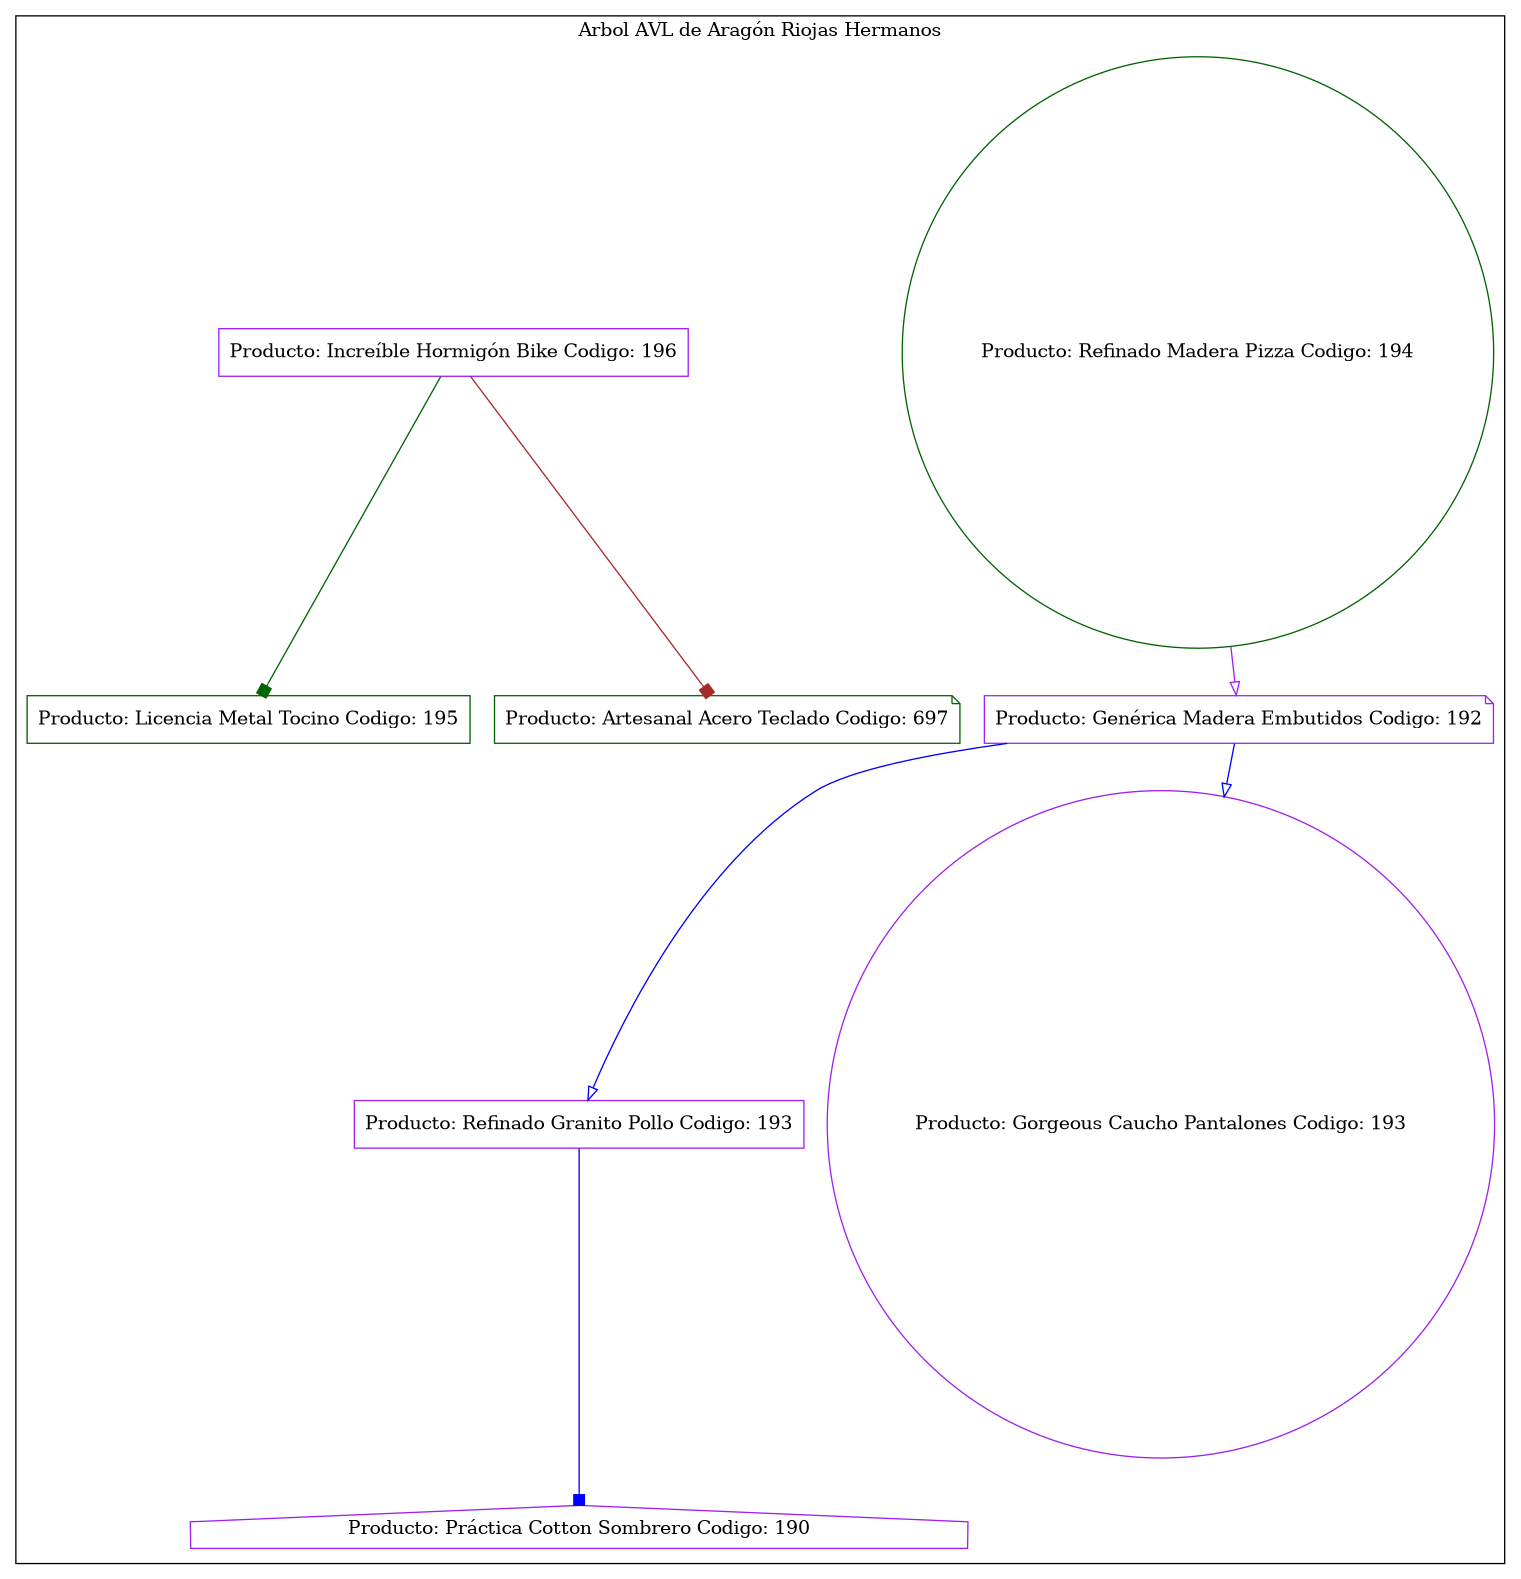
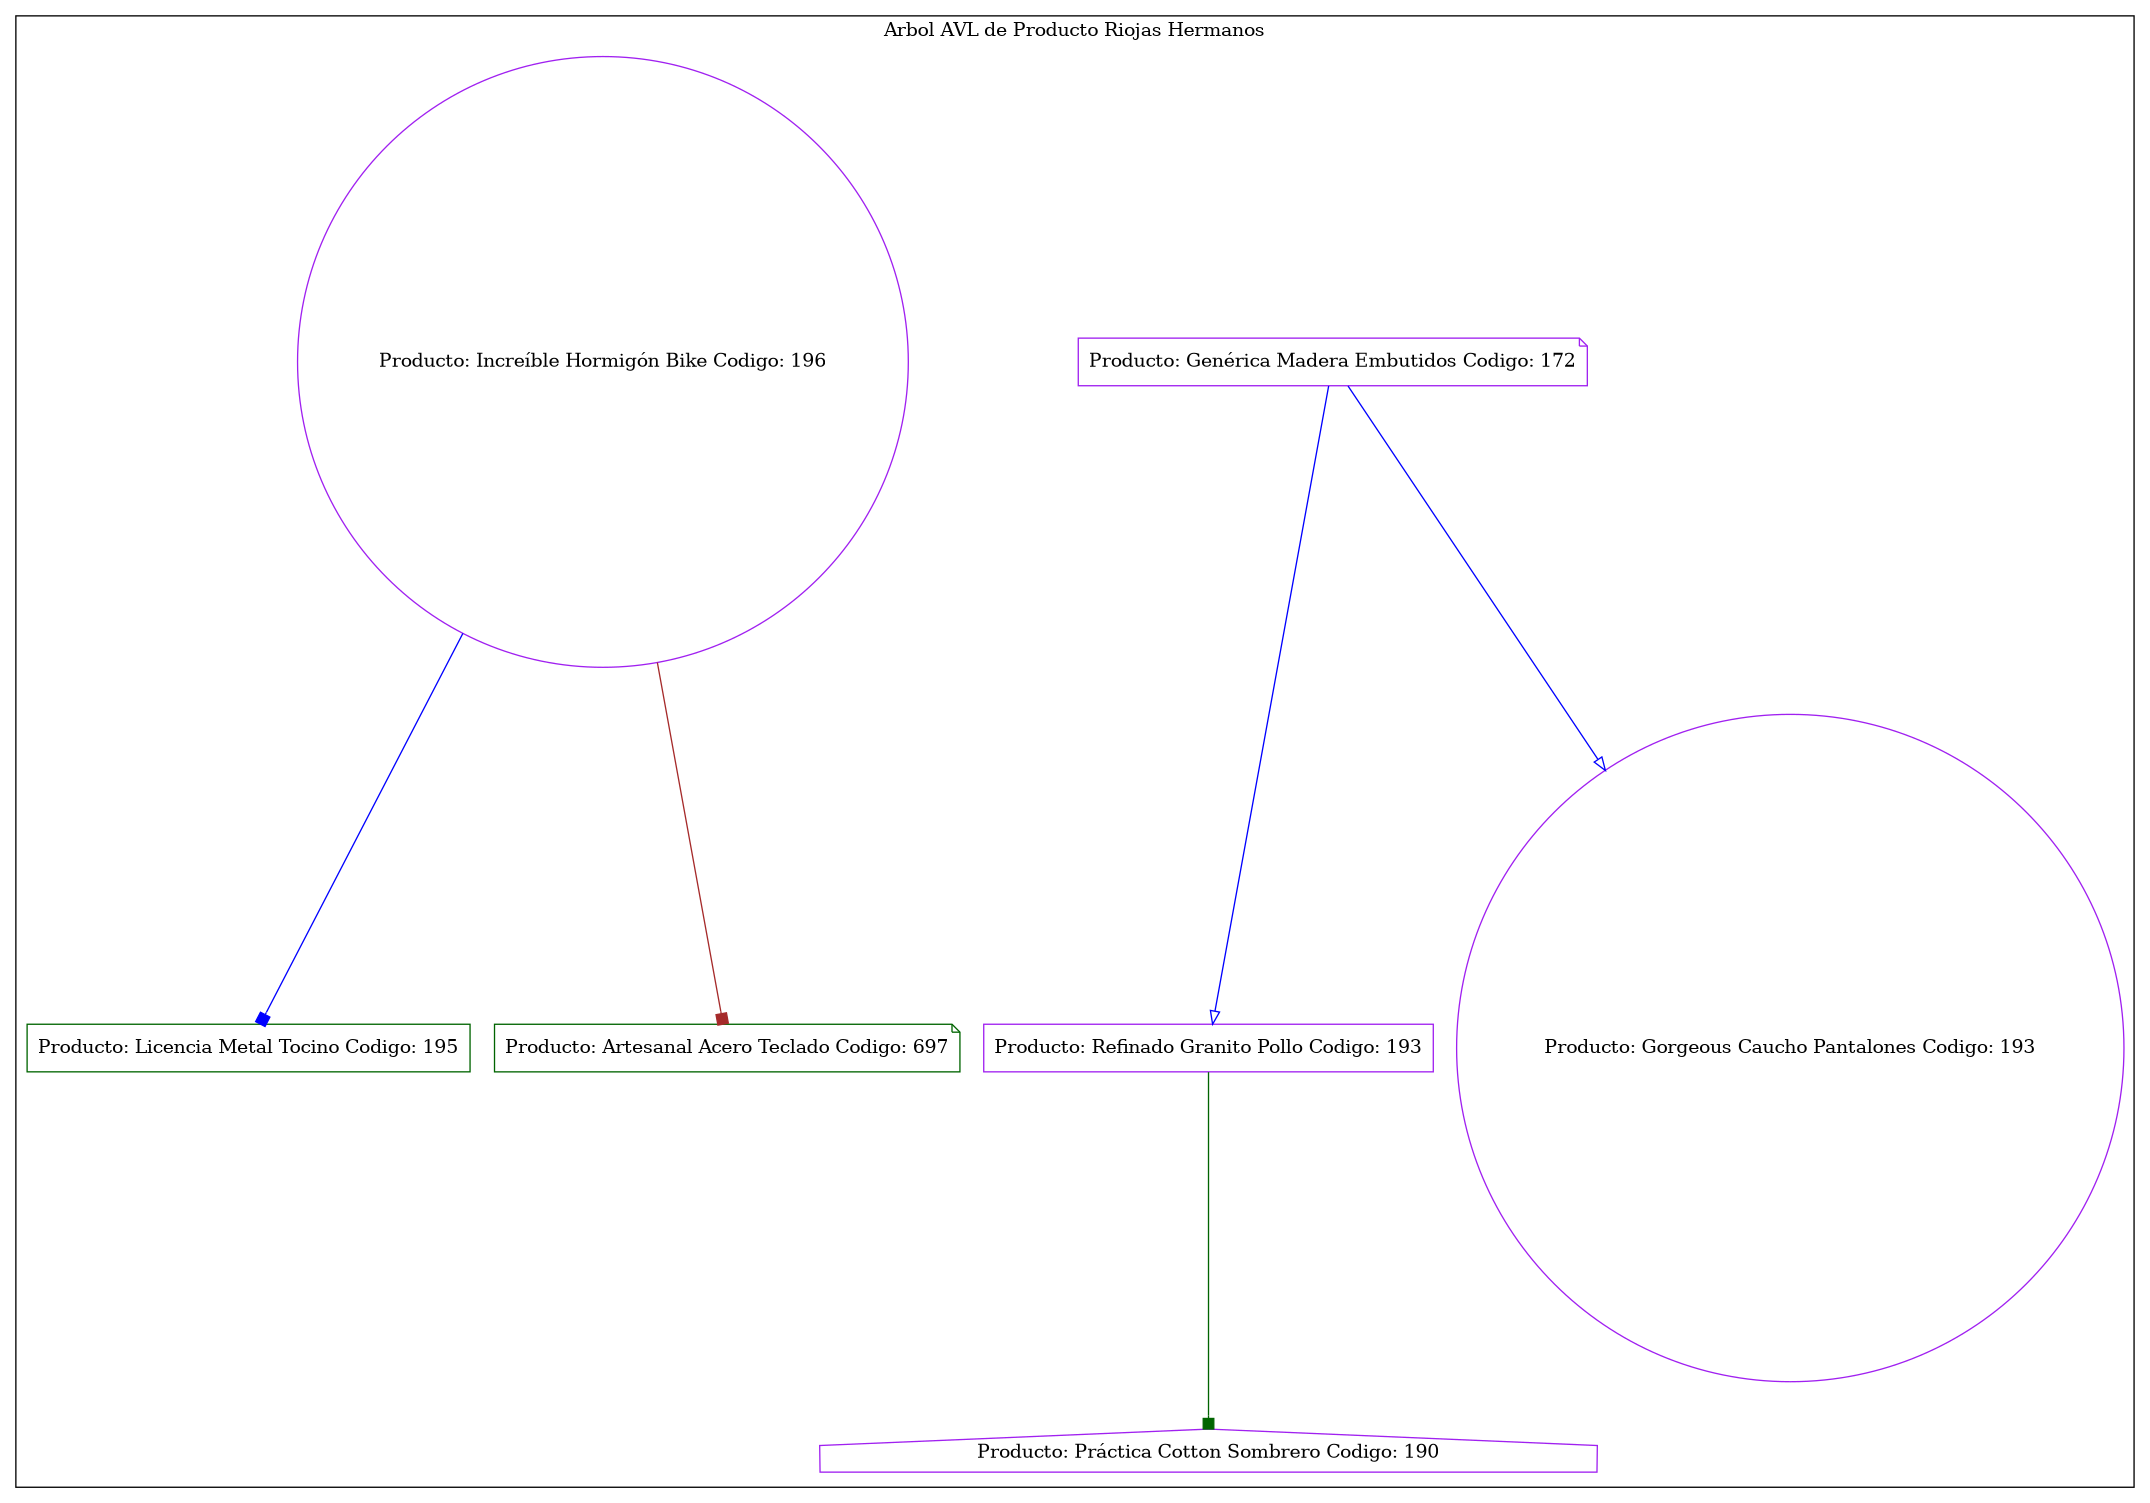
cluster "Arbol AVL de Aragón Riojas Hermanos": label "Arbol AVL de Aragón Riojas Hermanos" -> "Arbol AVL de Producto Riojas Hermanos"
node "Producto: Increíble Hormigón Bike Codigo: 196": shape box -> circle
node "Producto: Refinado Madera Pizza Codigo: 194": removed
edge "Producto: Increíble Hormigón Bike Codigo: 196" -> "Producto: Licencia Metal Tocino Codigo: 195": color darkgreen -> blue
node "Producto: Genérica Madera Embutidos Codigo: 192": label "Producto: Genérica Madera Embutidos Codigo: 192" -> "Producto: Genérica Madera Embutidos Codigo: 172"
edge "Producto: Refinado Granito Pollo Codigo: 193" -> "Producto: Práctica Cotton Sombrero Codigo: 190": color blue -> darkgreen
